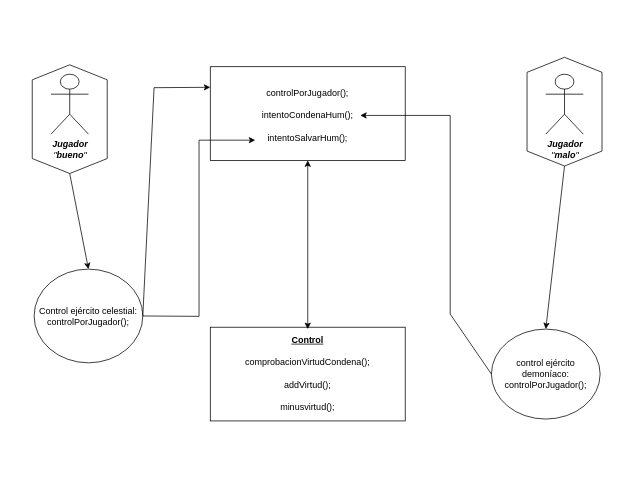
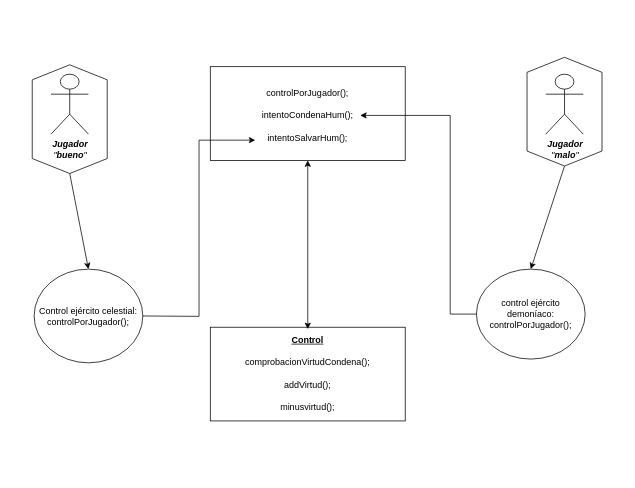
edge "Control ejército celestial: controlPorJugador();" -> "controlPorJugador();": removed
node "control ejército demoníaco: controlPorJugador();": moved (546, 374) -> (531, 314)
